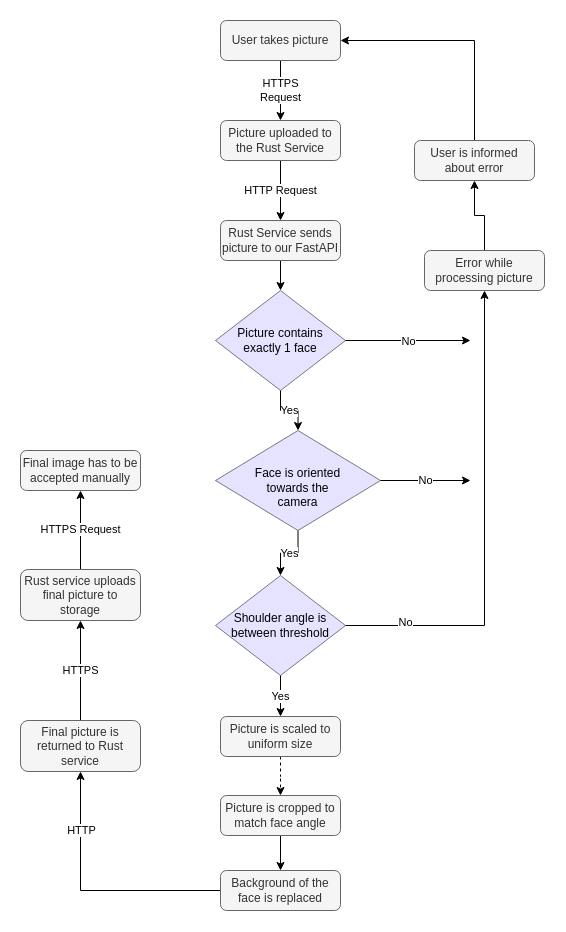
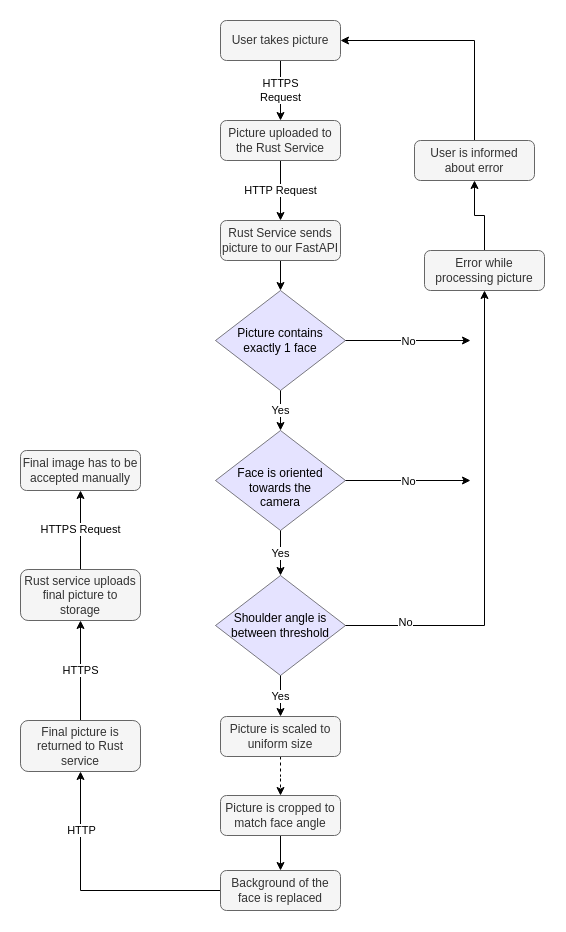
node "Face is oriented towards the camera": size 165x100 -> 130x100
